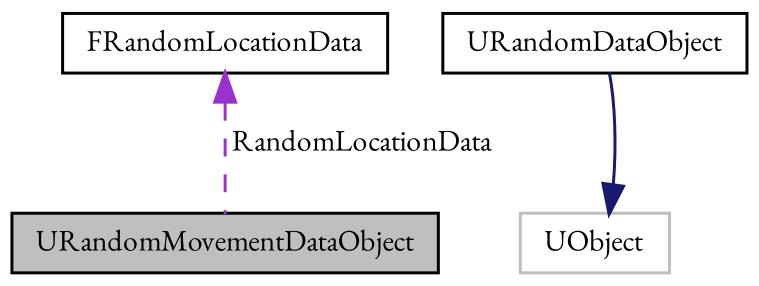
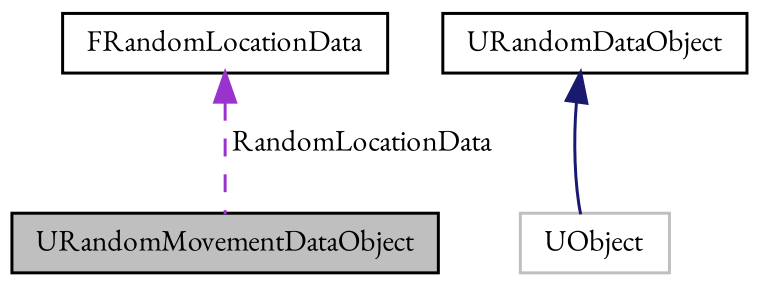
edge "URandomDataObject" -> "UObject": reversed
